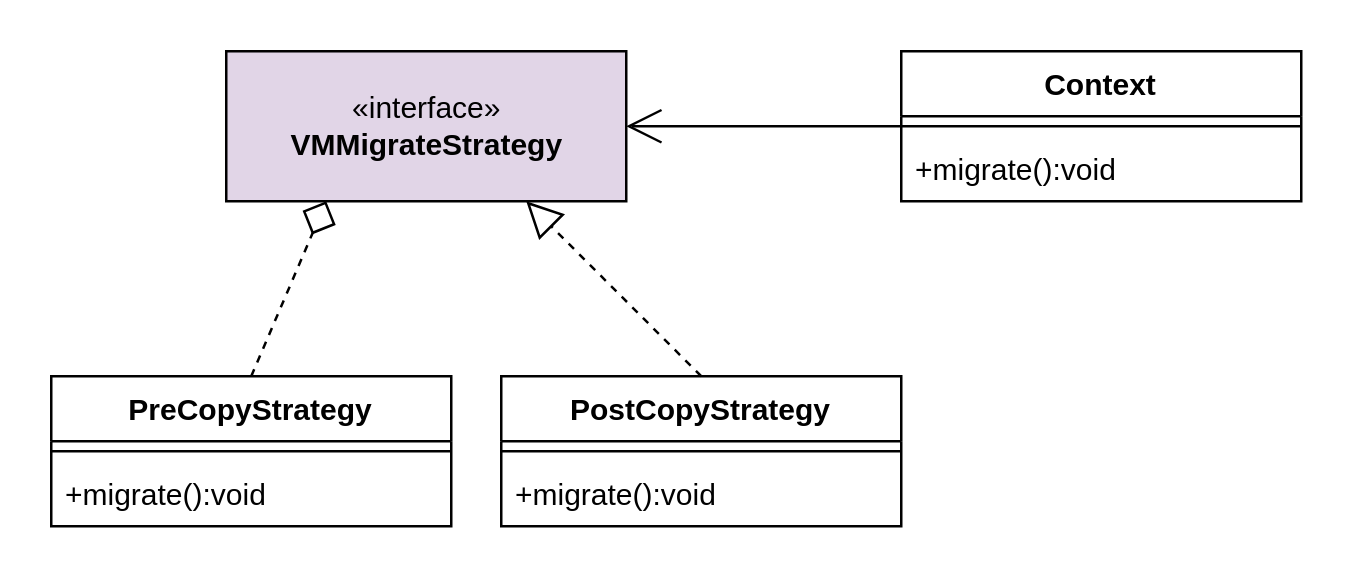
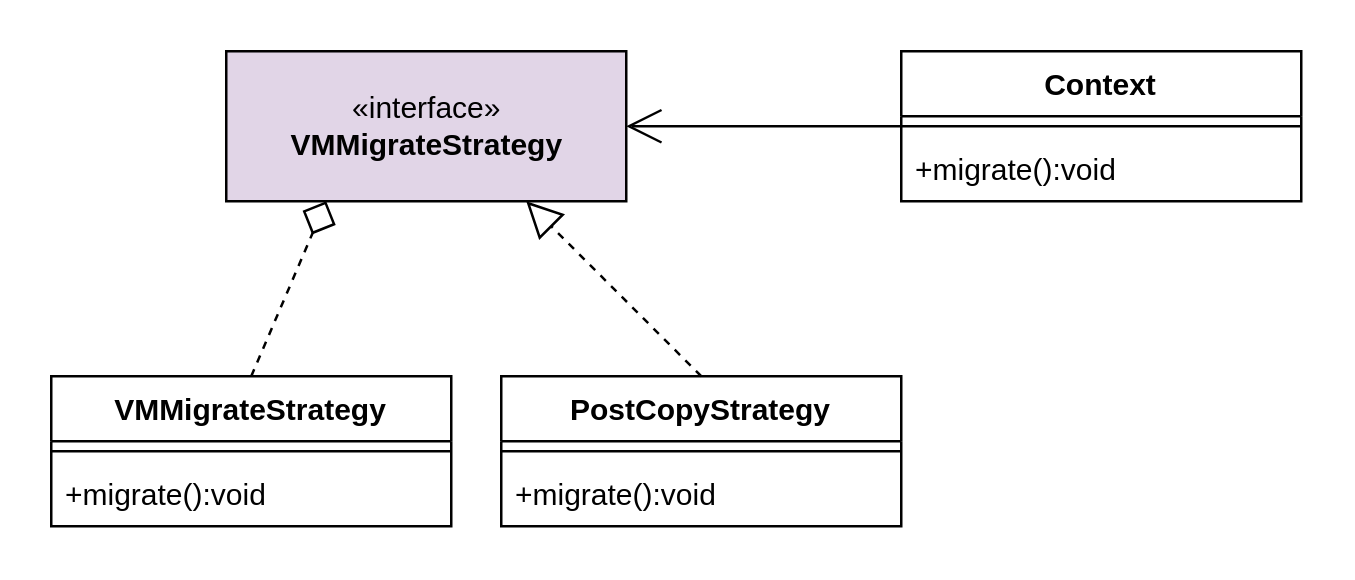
node "PreCopyStrategy": label "PreCopyStrategy" -> "VMMigrateStrategy"
